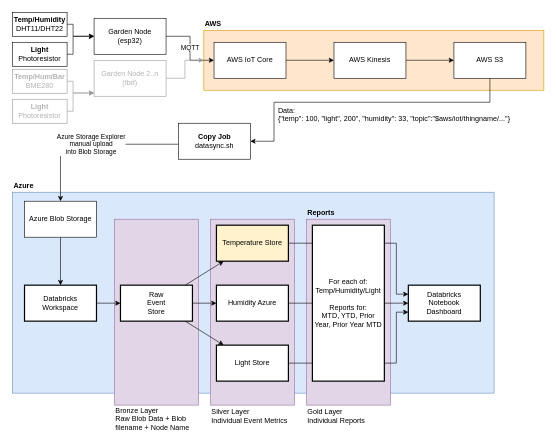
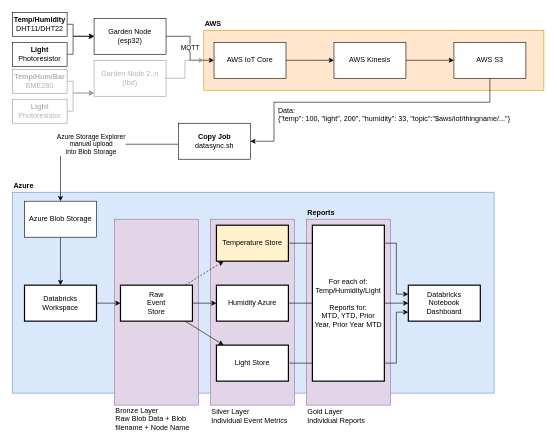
edge "Raw Event Store" -> "Temperature Store": style solid -> dashed
